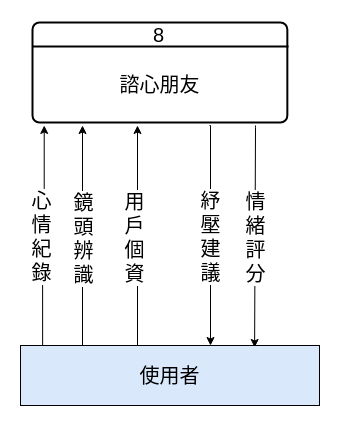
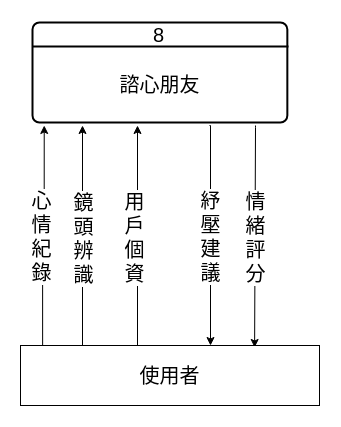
node "使用者": fillcolor #dae8fc -> #ffffff
